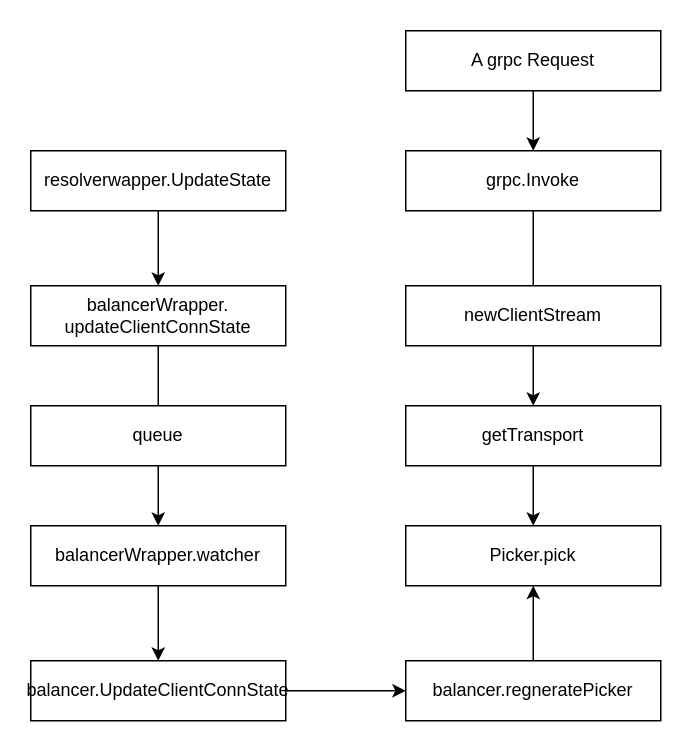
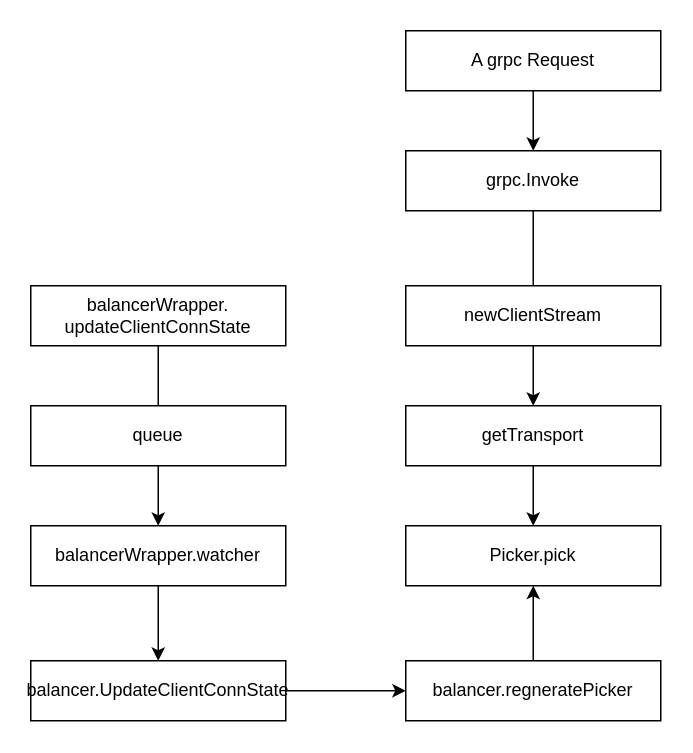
node "resolverwapper.UpdateState": removed
edge "resolverwapper.UpdateState" -> "balancerWrapper. updateClientConnState": removed
